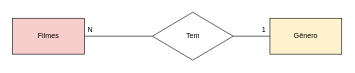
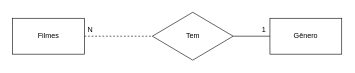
node "Filmes": fillcolor #f8cecc -> #ffffff
edge "Filmes" -- "Tem": style solid -> dashed
node "Gênero": fillcolor #fff2cc -> #ffffff
